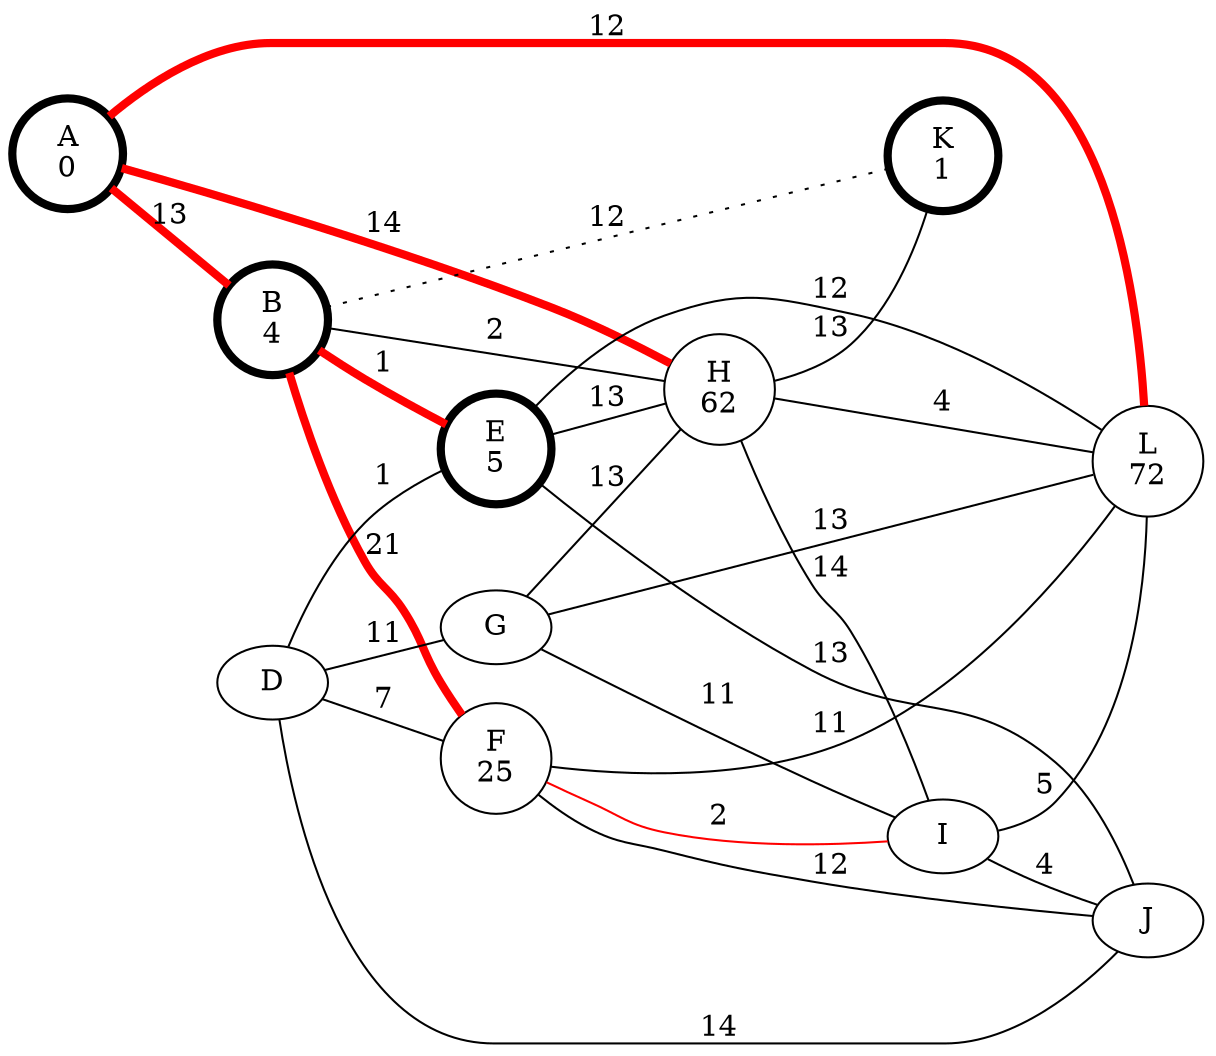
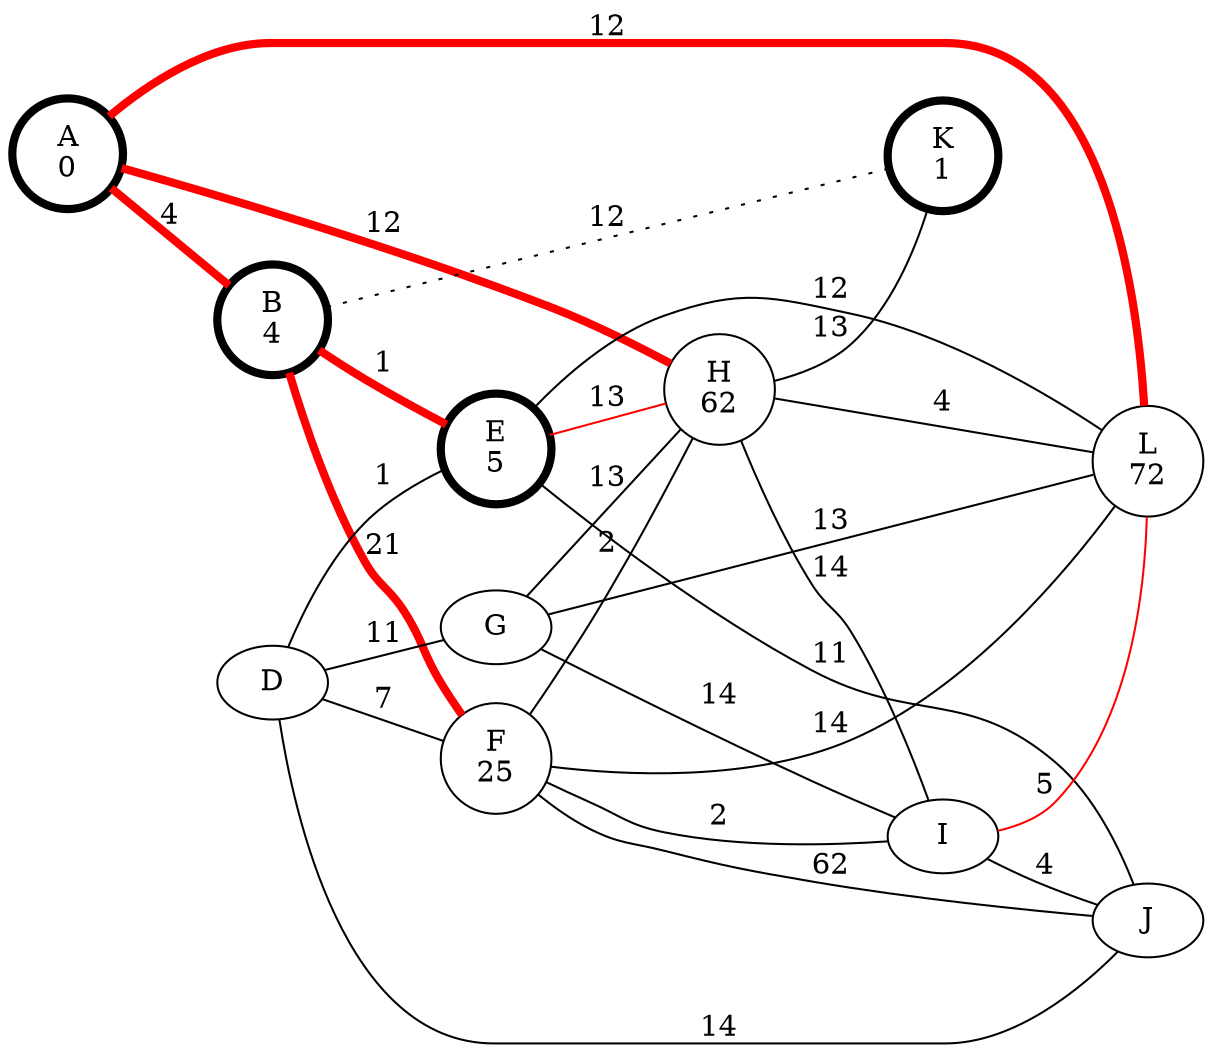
edge "A 0" -- "B 4": label "13" -> "4"
edge "A 0" -- "H 62": label "14" -> "12"
edge "B 4" -- "H 62": now "F 25" -- "H 62"
edge "H 62" -- "E 5": color black -> red
edge "E 5" -- "J": label "13" -> "11"
edge "G" -- "I": label "11" -> "14"
edge "L 72" -- "I": color black -> red
edge "L 72" -- "F 25": label "11" -> "14"
edge "F 25" -- "I": color red -> black
edge "F 25" -- "J": label "12" -> "62"
